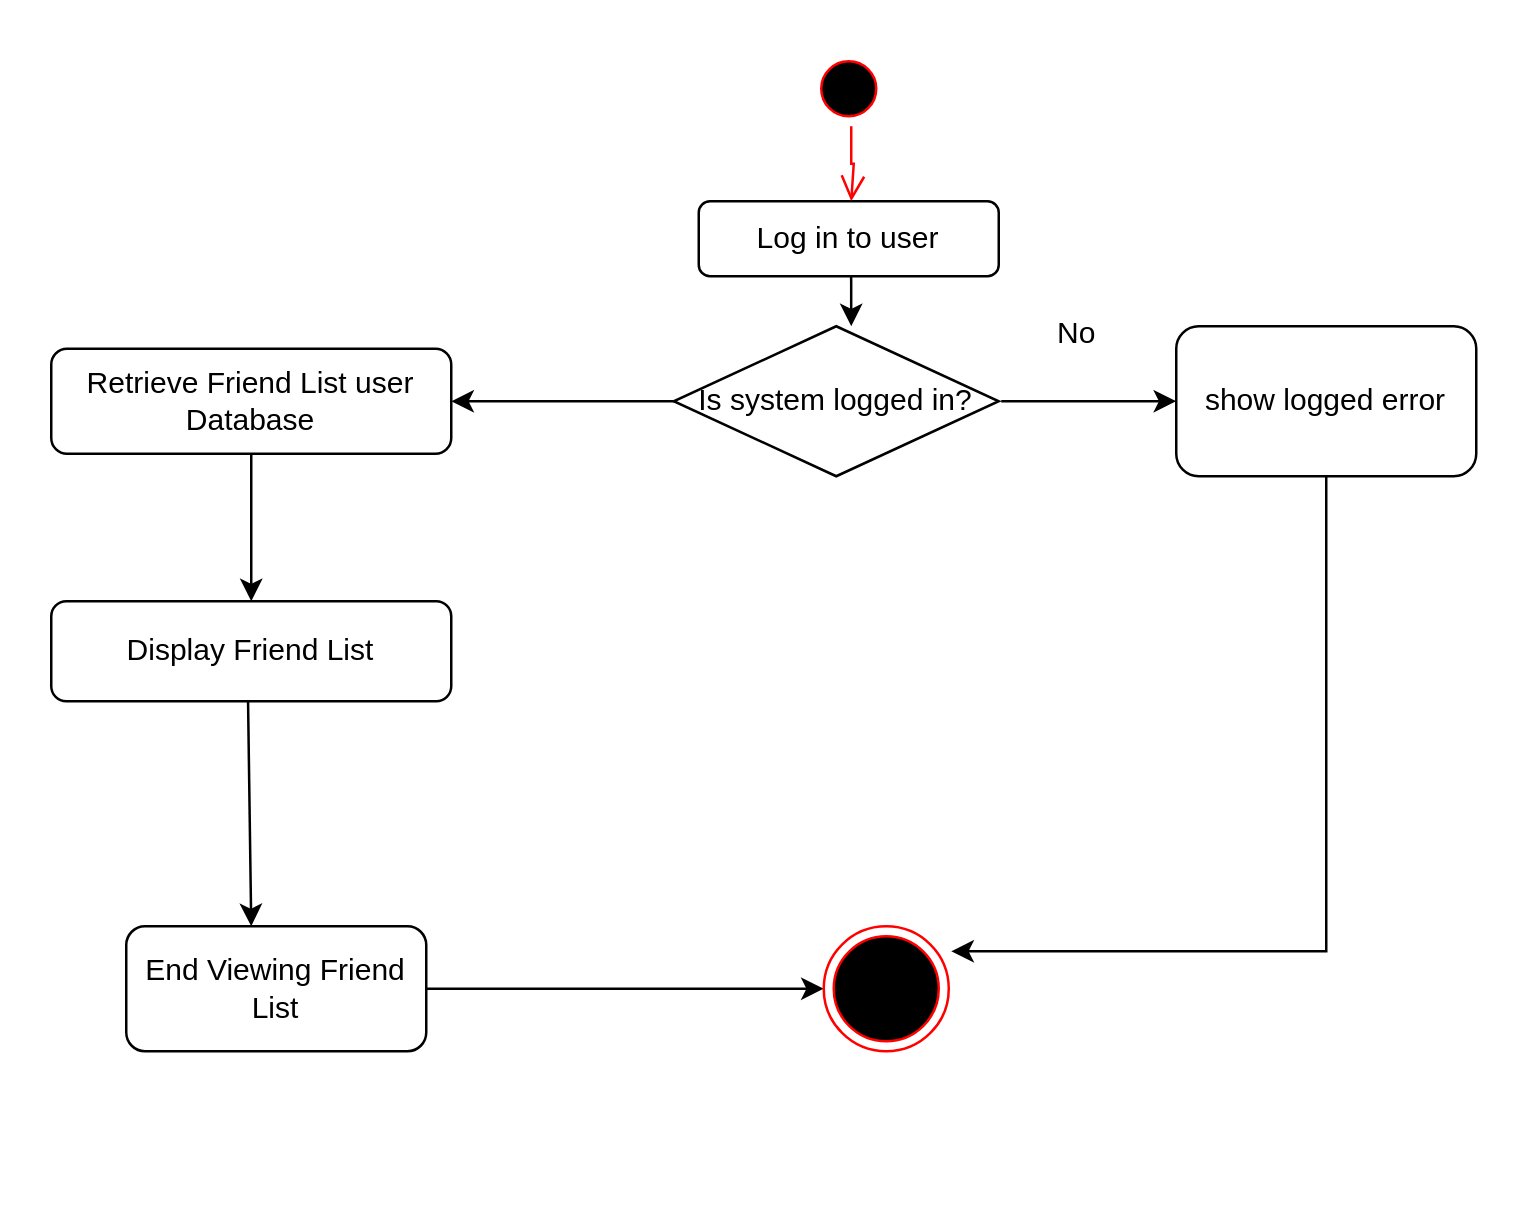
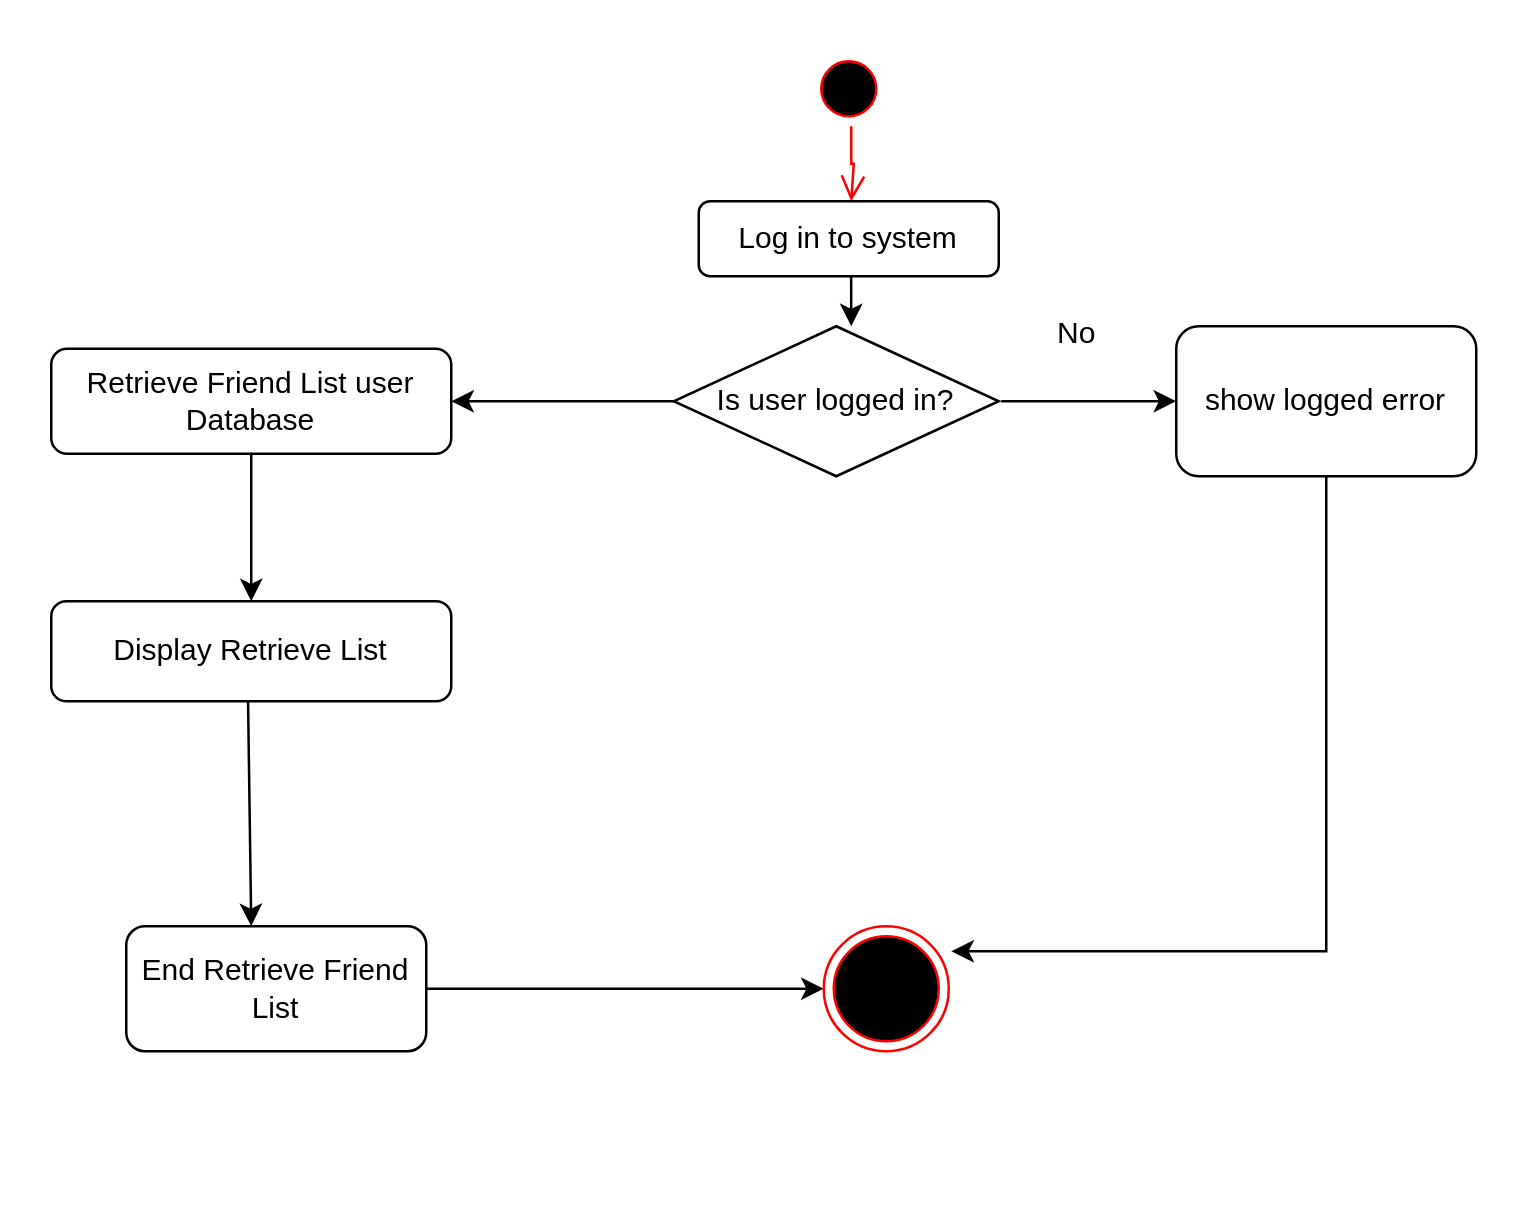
node "Log in to user": label "Log in to user" -> "Log in to system"
node "Is system logged in?": label "Is system logged in?" -> "Is user logged in?"
node "Display Friend List": label "Display Friend List" -> "Display Retrieve List"
node "End Viewing Friend List": label "End Viewing Friend List" -> "End Retrieve Friend List"
